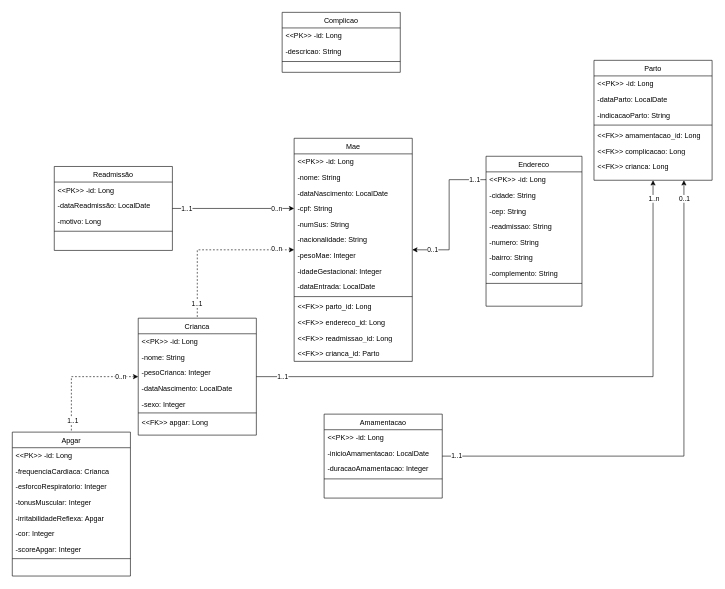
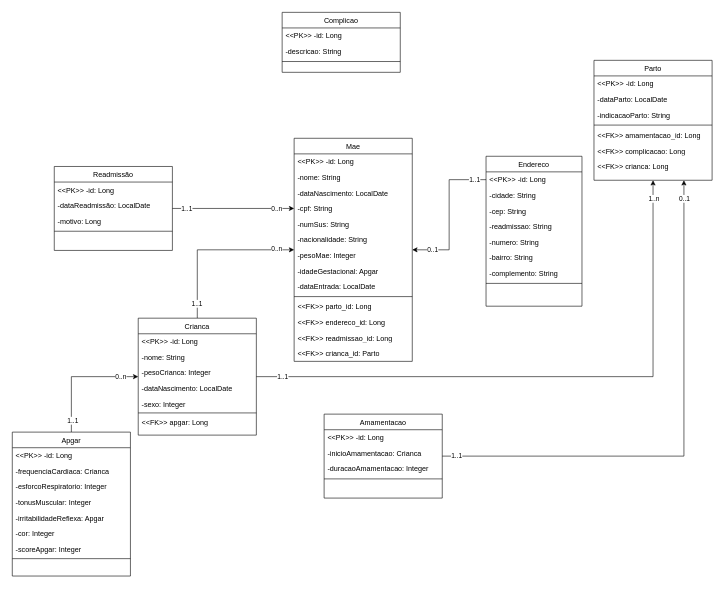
edge "Crianca" -> "Mae": style dashed -> solid
node "-idadeGestacional: Integer": label "-idadeGestacional: Integer" -> "-idadeGestacional: Apgar"
edge "Apgar" -> "Crianca": style dashed -> solid
node "-inicioAmamentacao: LocalDate": label "-inicioAmamentacao: LocalDate" -> "-inicioAmamentacao: Crianca"
